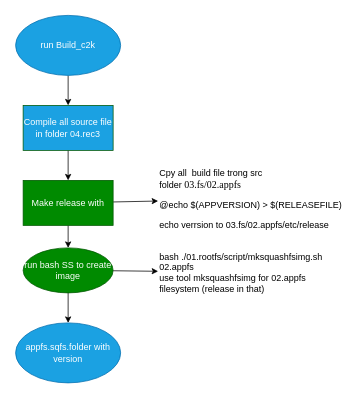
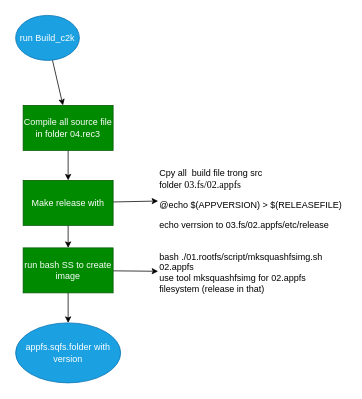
node "run Build_c2k": size 105x60 -> 64x45
node "Compile all source file in folder 04.rec3": fillcolor #1ba1e2 -> #008a00
node "run bash SS to create image": shape ellipse -> rectangle
